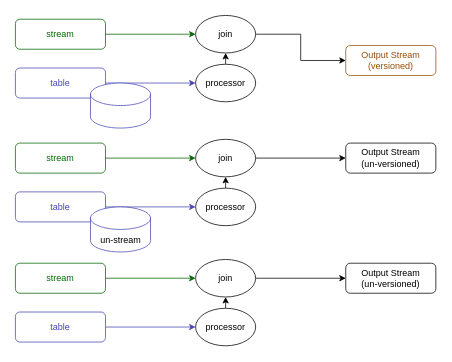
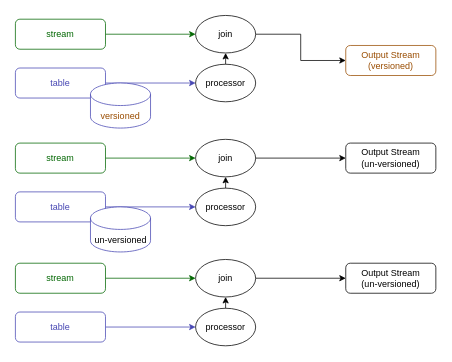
node "versioned": added
node "un-stream": label "un-stream" -> "un-versioned"
